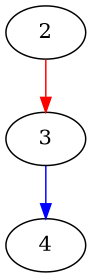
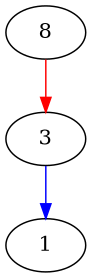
node "2": label "2" -> "8"
node "4": label "4" -> "1"
